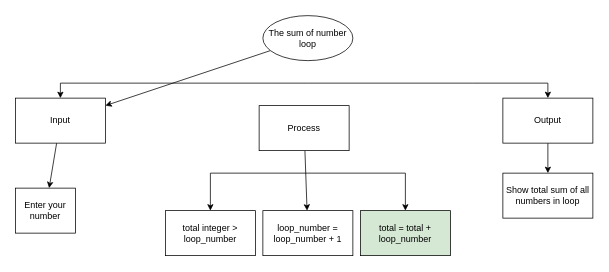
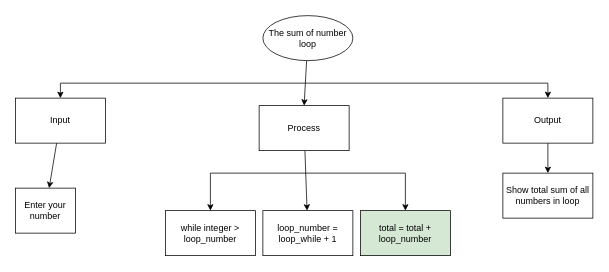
edge "The sum of number loop" -> "Input": now "The sum of number loop" -> "Process"
node "total integer > loop_number": label "total integer > loop_number" -> "while integer > loop_number"
node "loop_number = loop_number + 1": label "loop_number = loop_number + 1" -> "loop_number = loop_while + 1"
